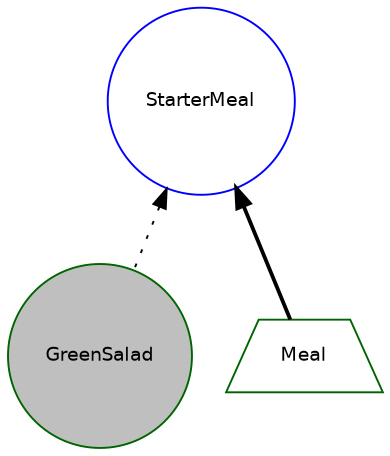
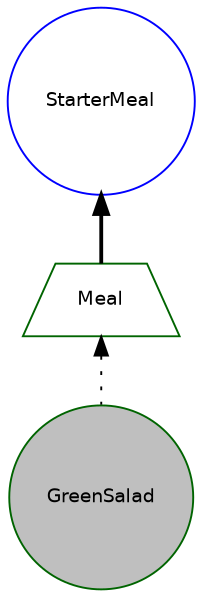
edge "GreenSalad" -> "StarterMeal": now "GreenSalad" -> "Meal"
